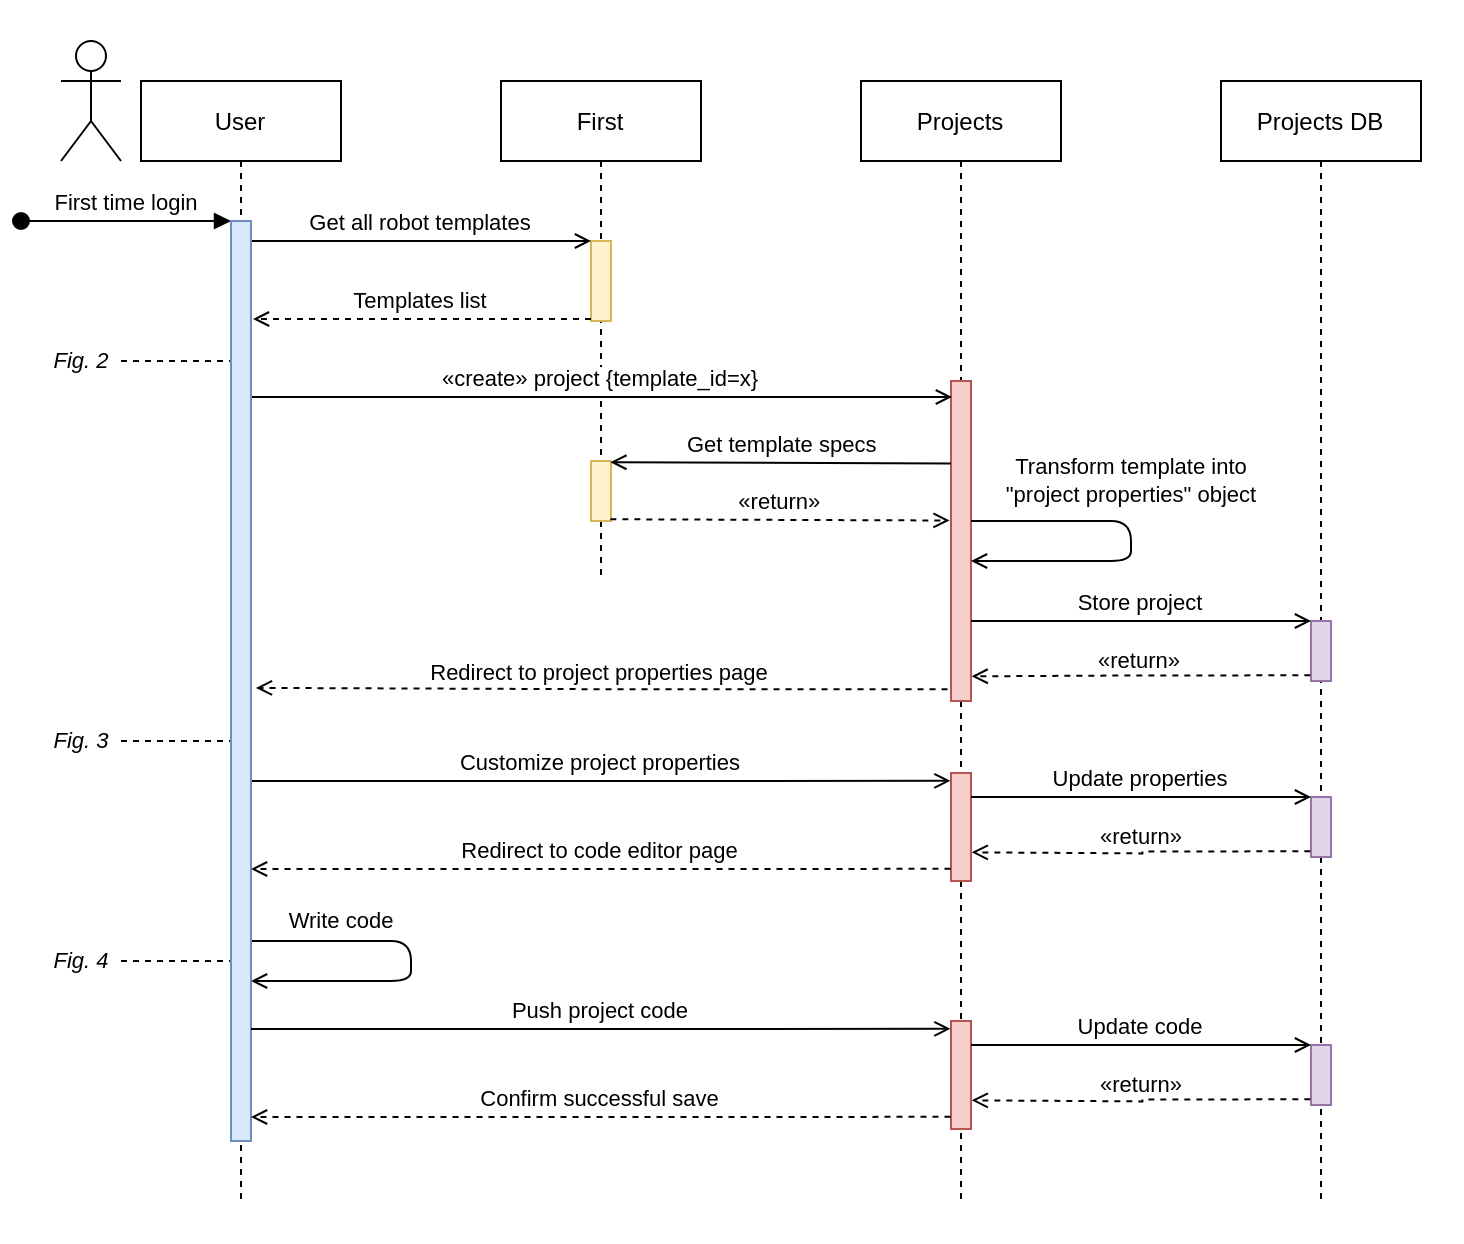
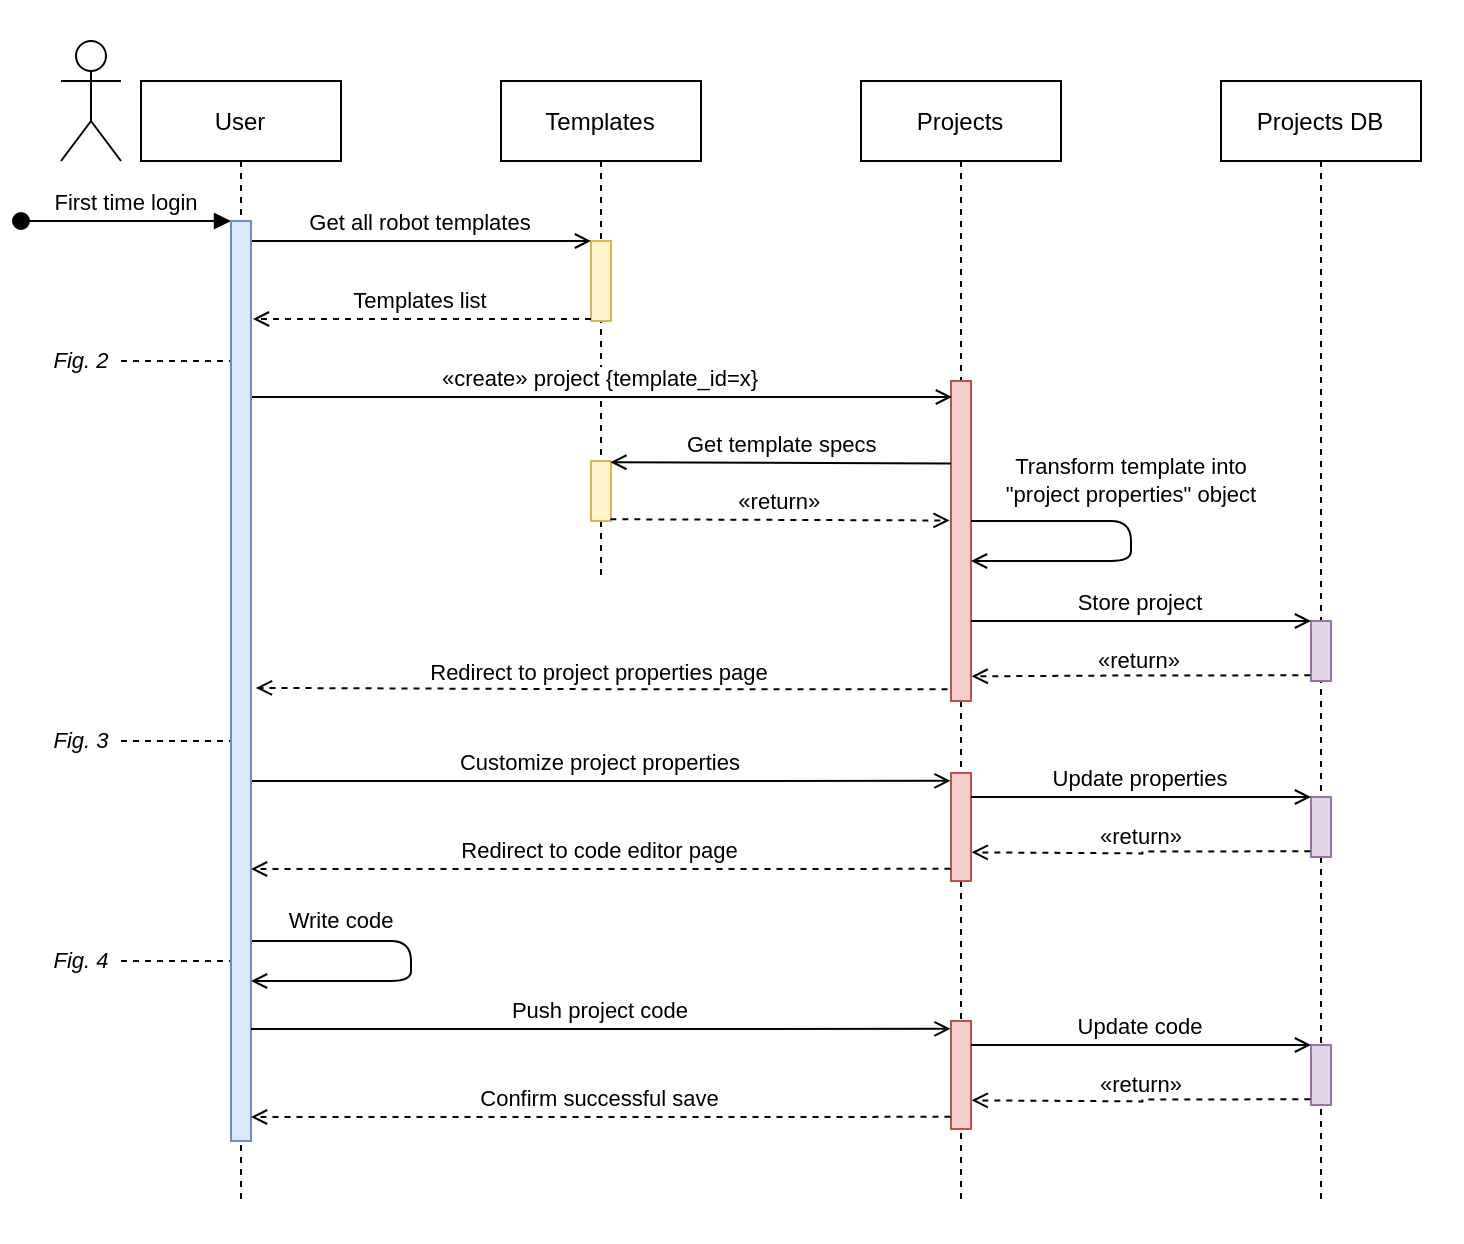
node "First": label "First" -> "Templates"
